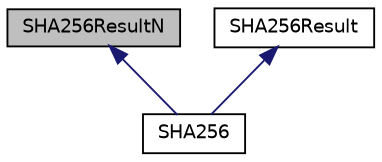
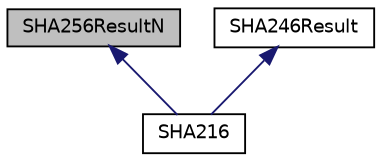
node "SHA256Result": label "SHA256Result" -> "SHA246Result"
node "SHA256": label "SHA256" -> "SHA216"
